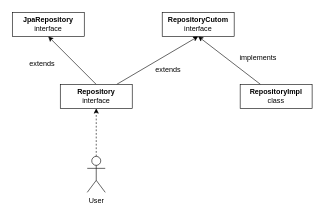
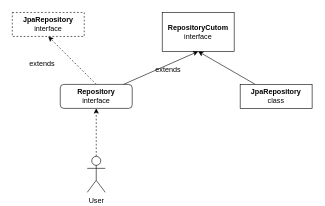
node "JpaRepository interface": style solid -> dashed
node "RepositoryCutom interface": size 72x24 -> 72x39
node "implements": removed
edge "Repository interface" -> "JpaRepository interface": style solid -> dashed
node "Repository interface": shape rectangle -> rounded rectangle
node "RepositoryImpl class": label "RepositoryImpl class" -> "JpaRepository class"
